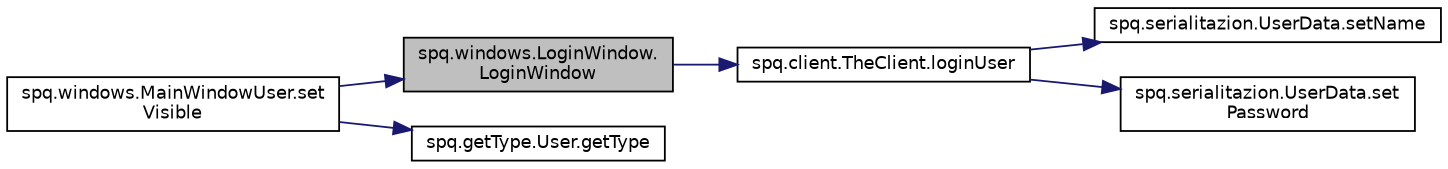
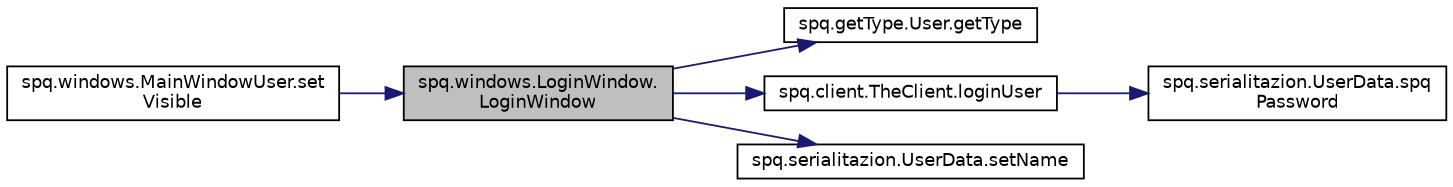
edge "spq.client.TheClient.loginUser" -> "spq.serialitazion.UserData.setName": now "spq.windows.LoginWindow. LoginWindow" -> "spq.serialitazion.UserData.setName"
node "spq.serialitazion.UserData.set Password": label "spq.serialitazion.UserData.set Password" -> "spq.serialitazion.UserData.spq Password"
edge "spq.windows.MainWindowUser.set Visible" -> "spq.getType.User.getType": now "spq.windows.LoginWindow. LoginWindow" -> "spq.getType.User.getType"
